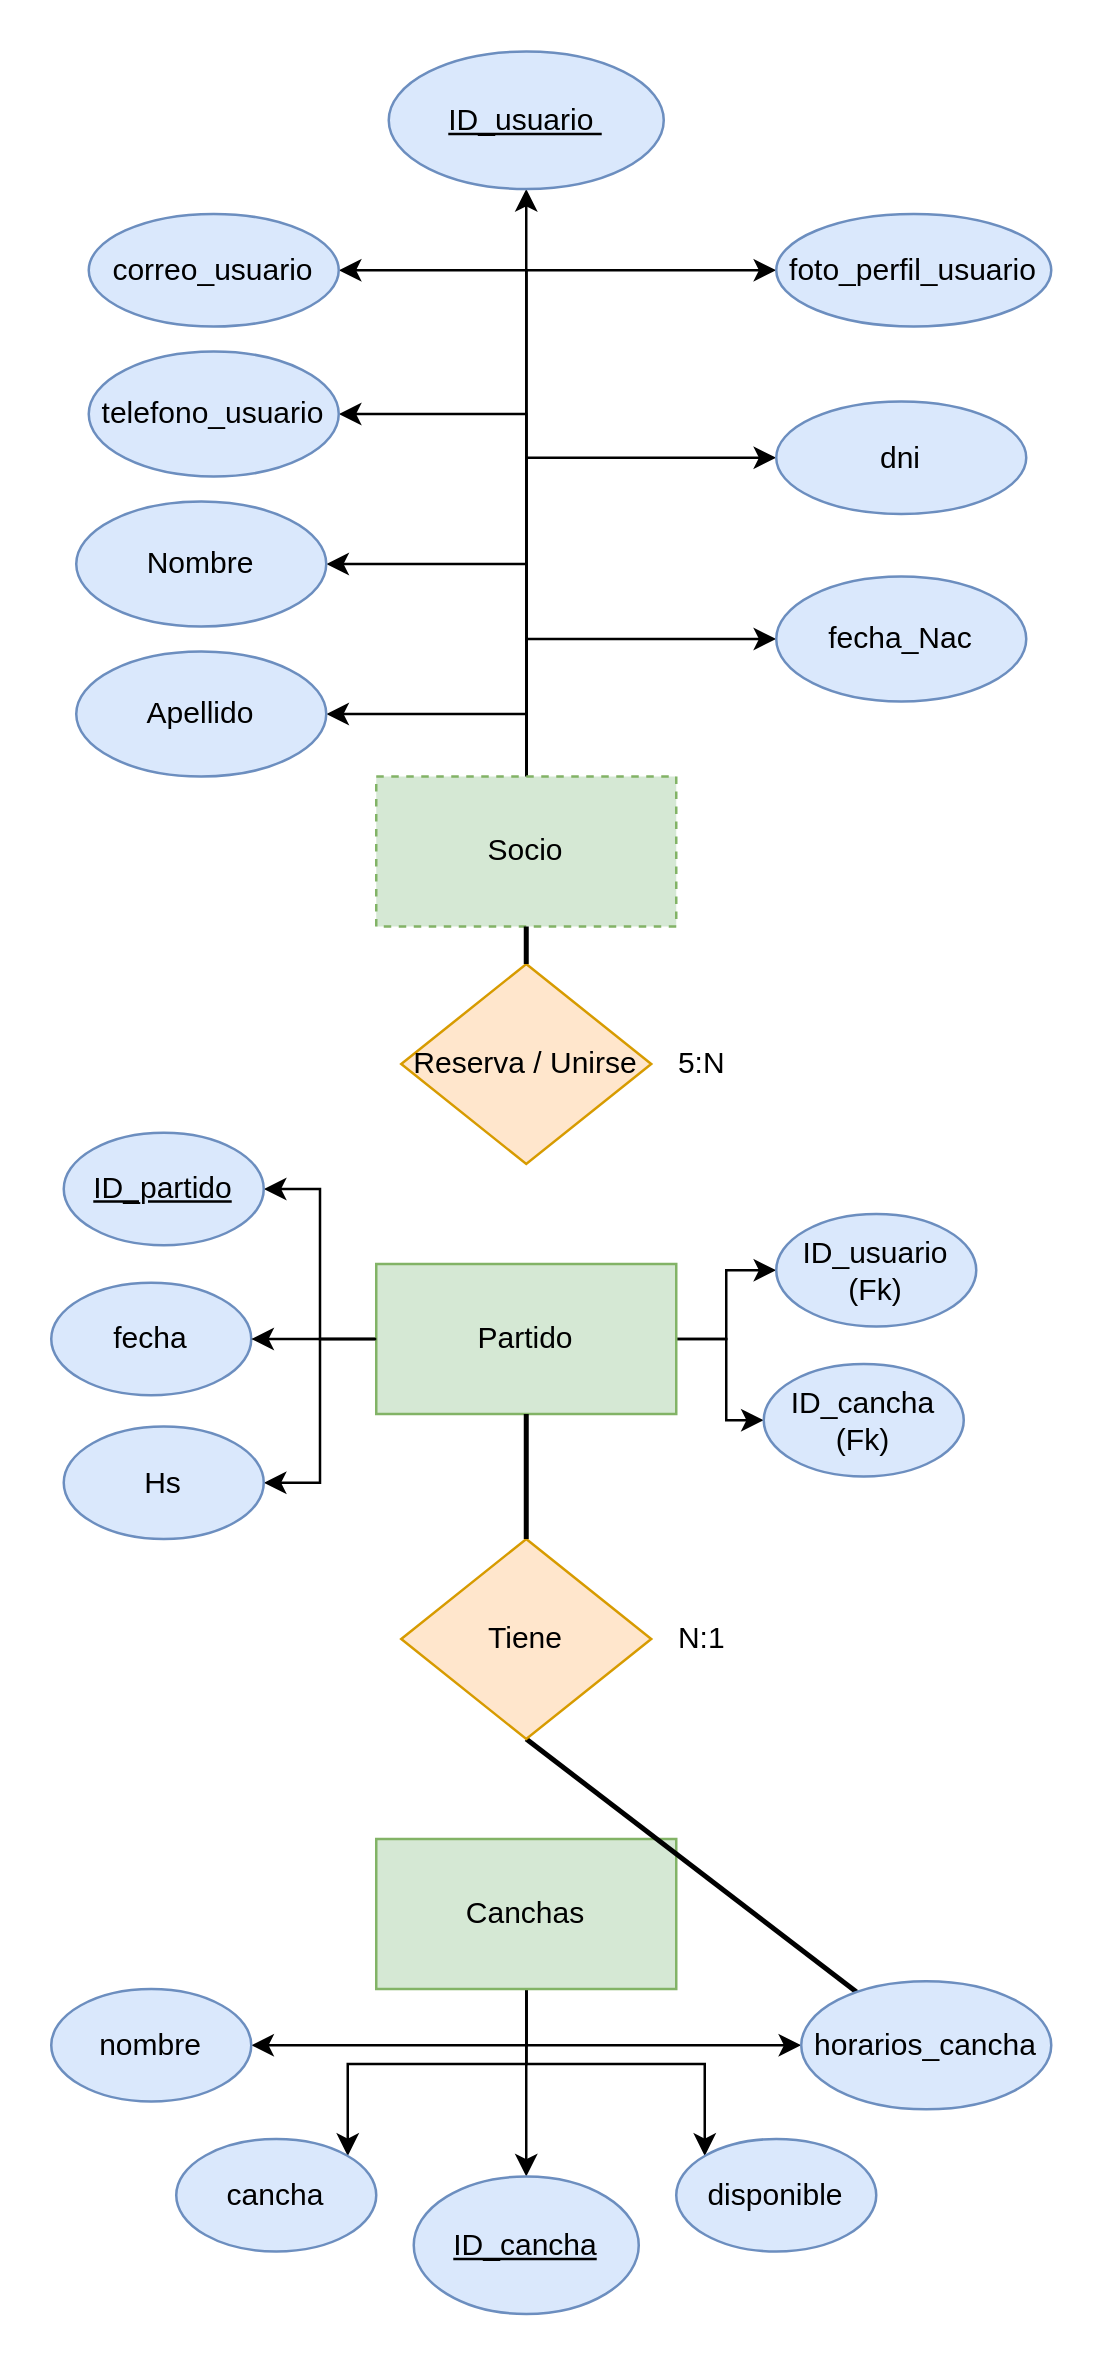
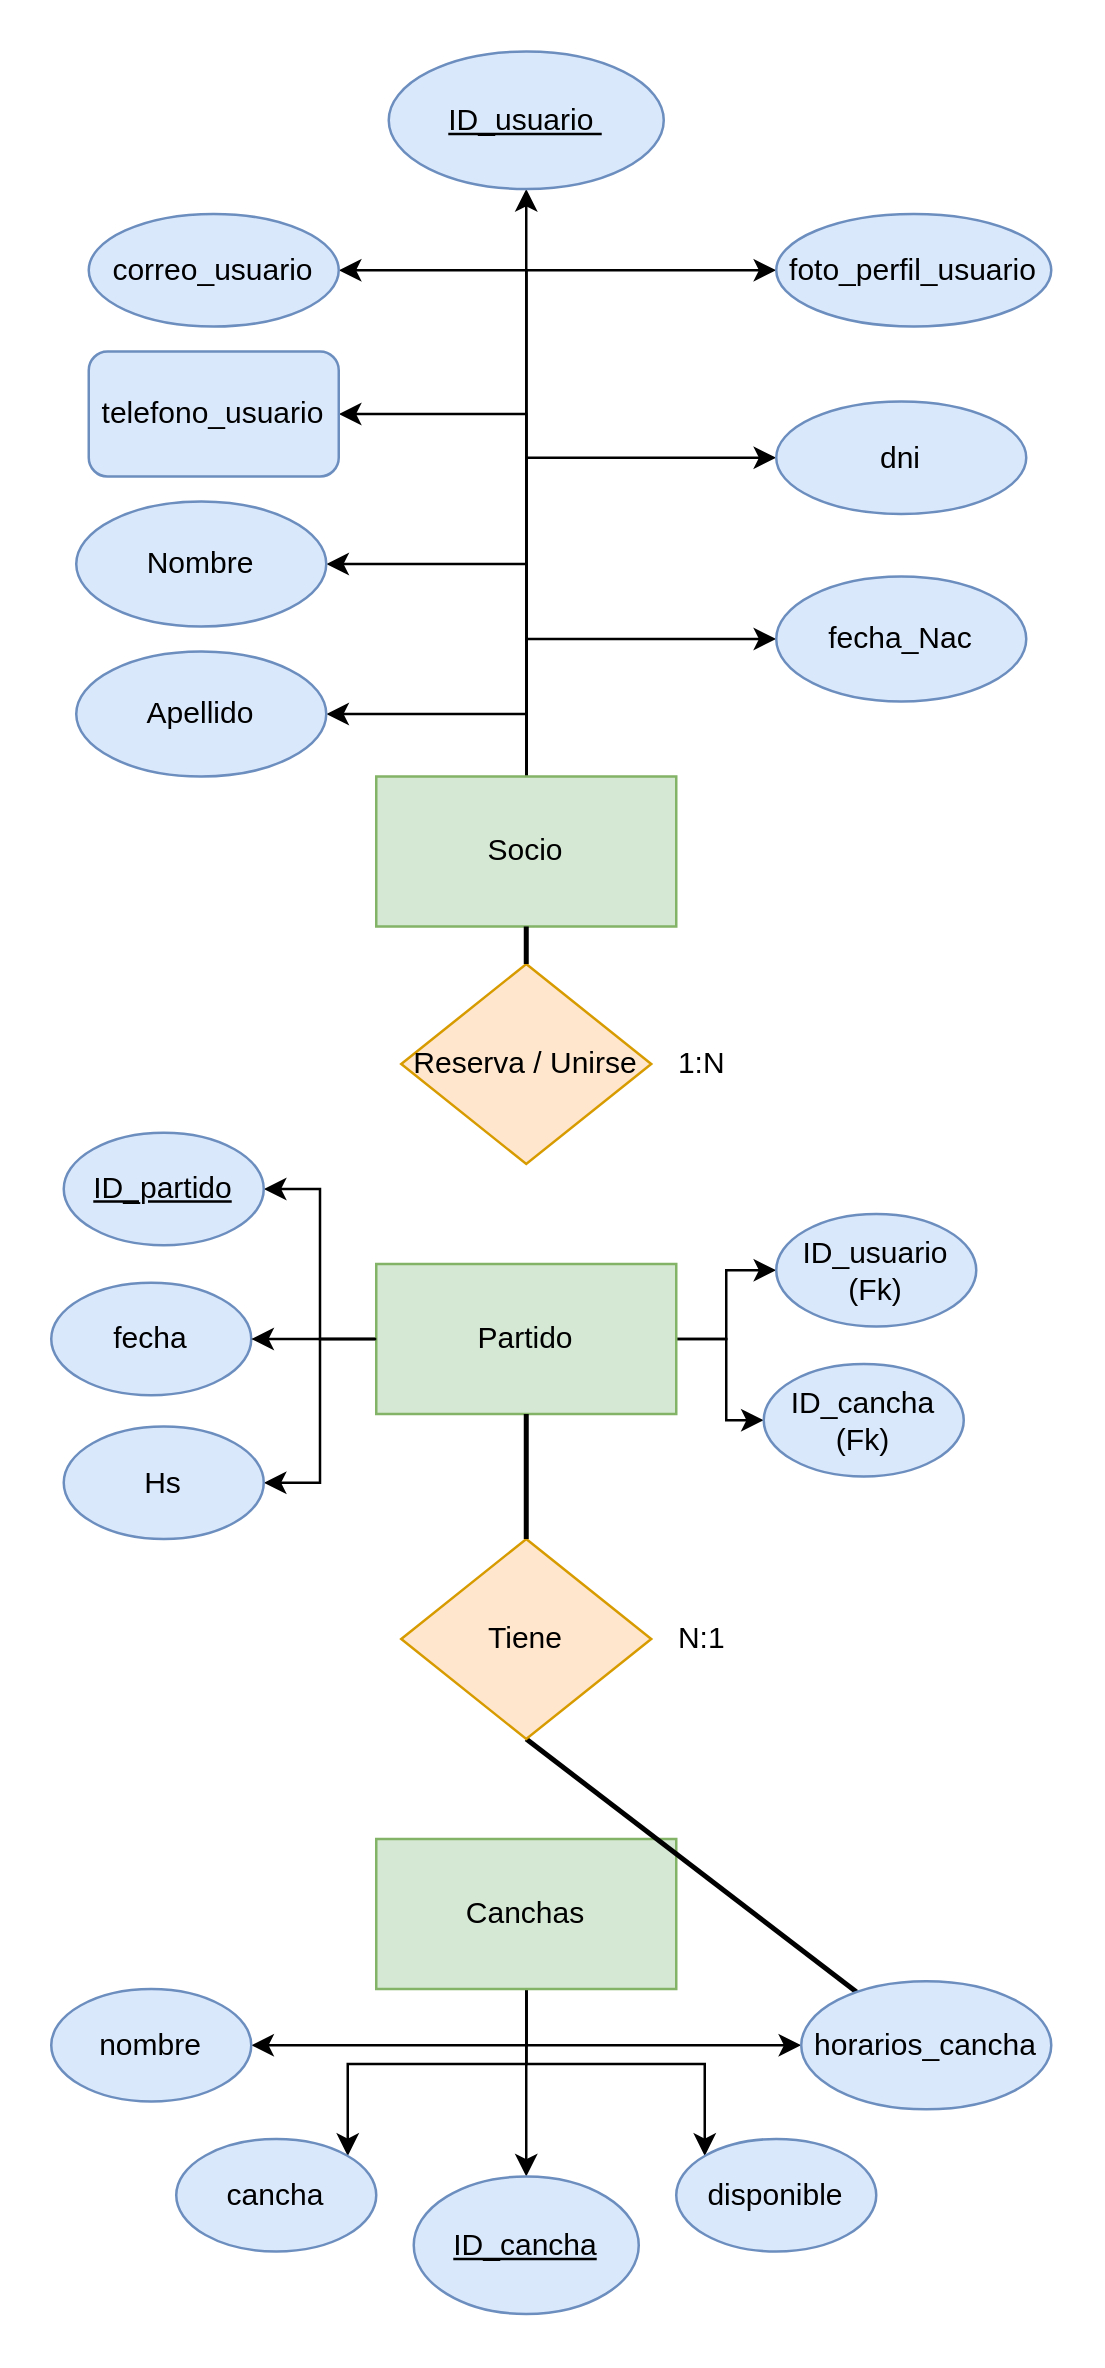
node "telefono_usuario": shape ellipse -> rounded rectangle
node "Socio": style dashed -> solid
node "5:N": label "5:N" -> "1:N"
